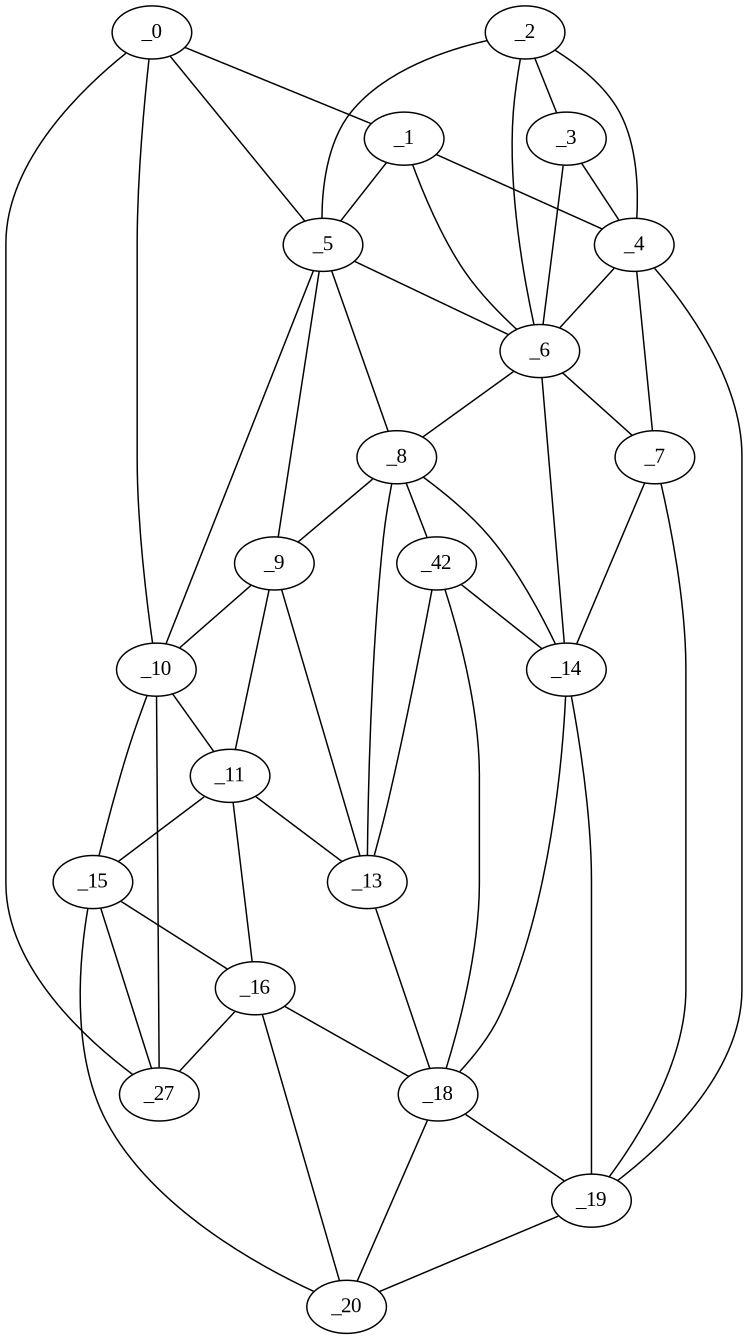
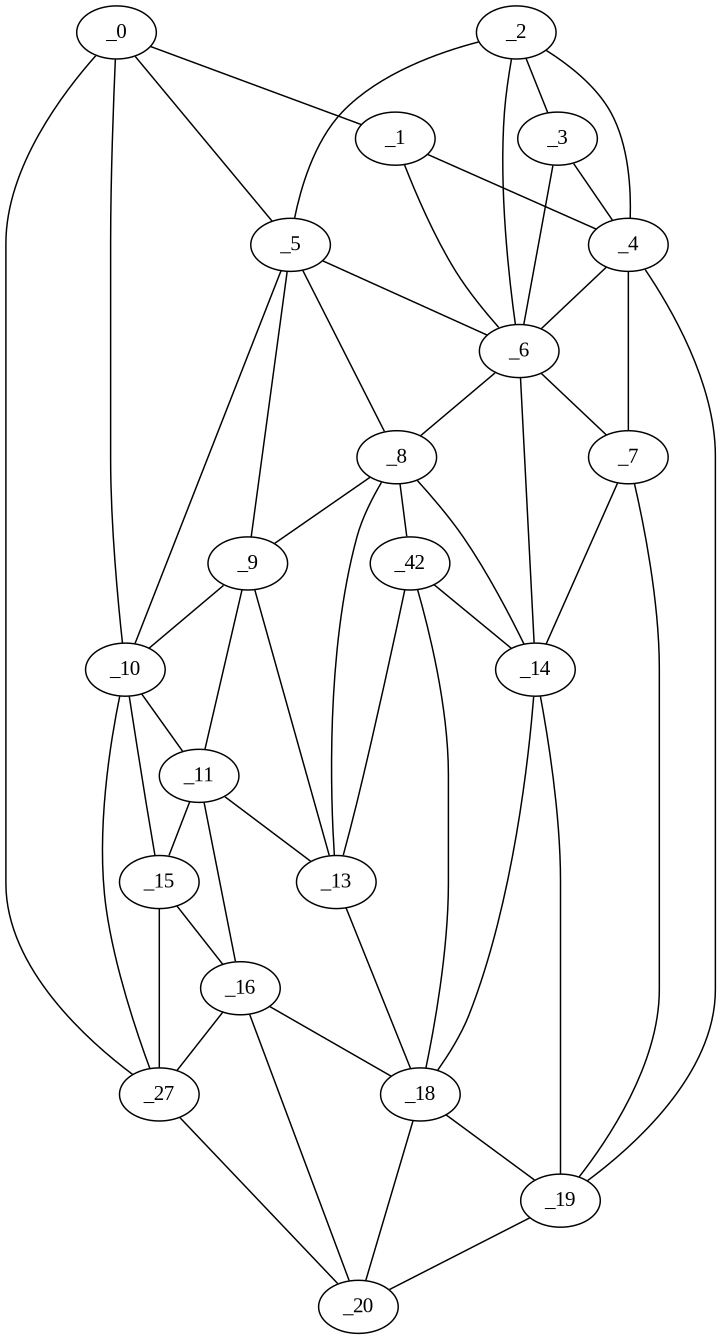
edge "_1" -- "_5": removed
edge "_15" -- "_20": now "_27" -- "_20"
